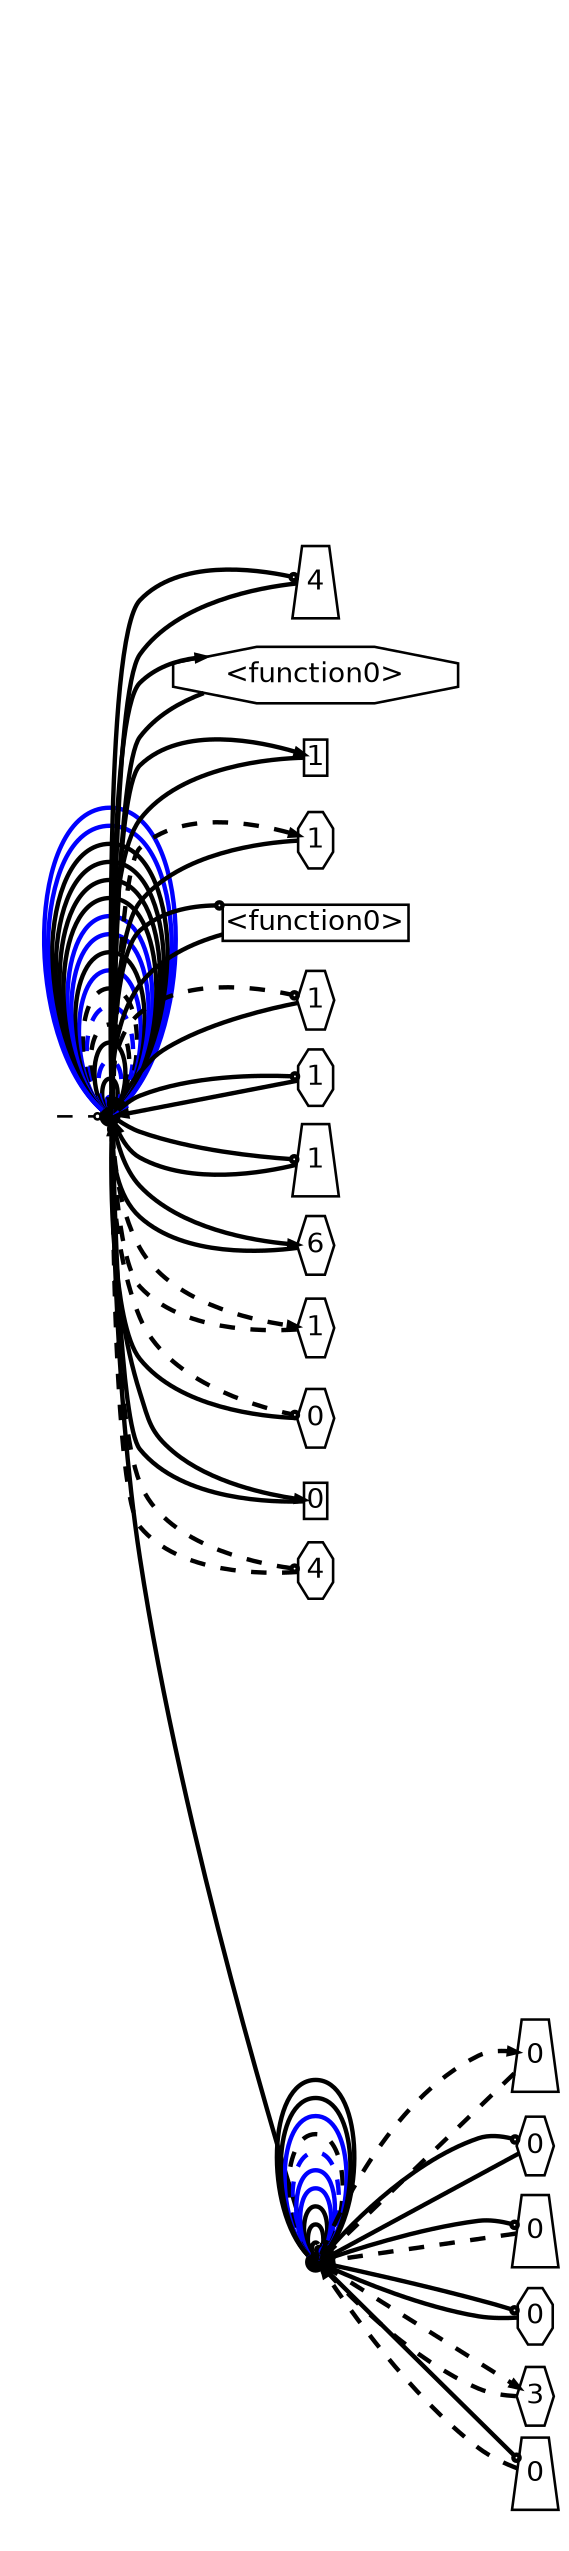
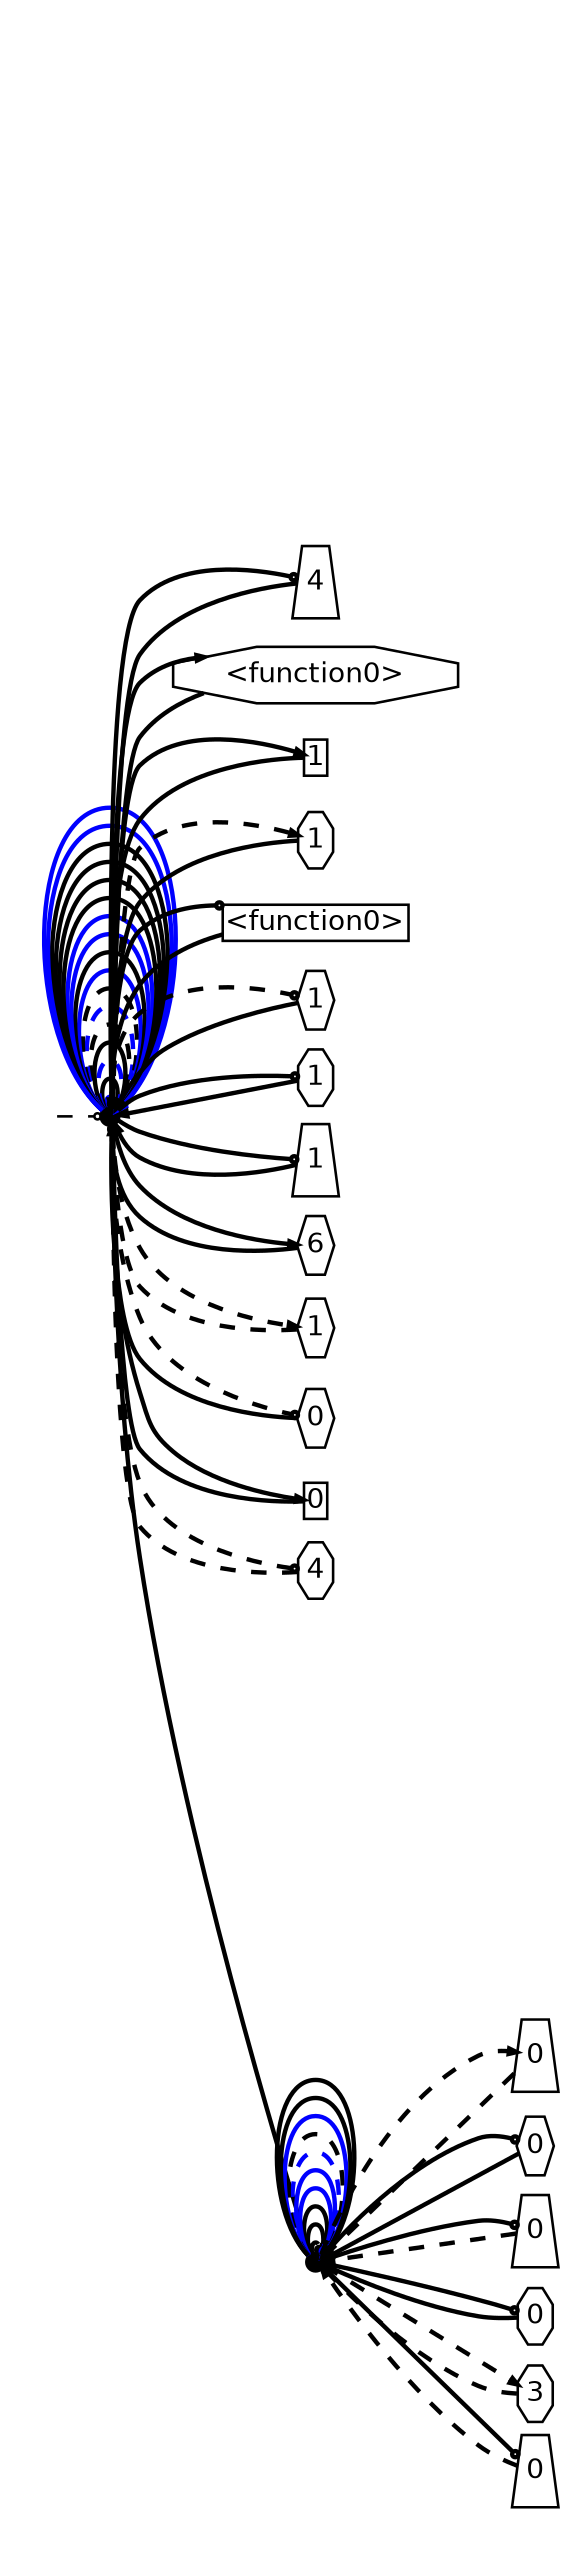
node "3": shape hexagon -> octagon
